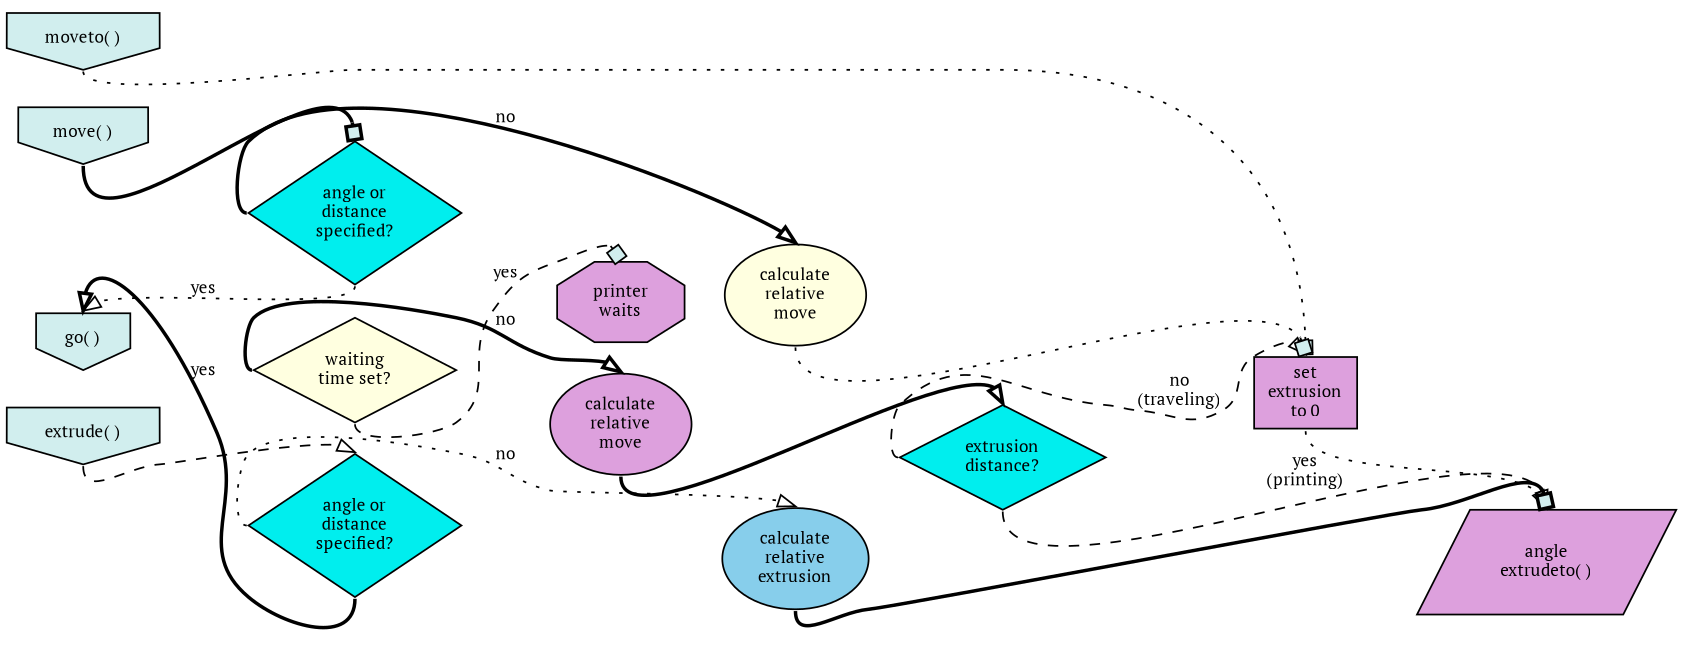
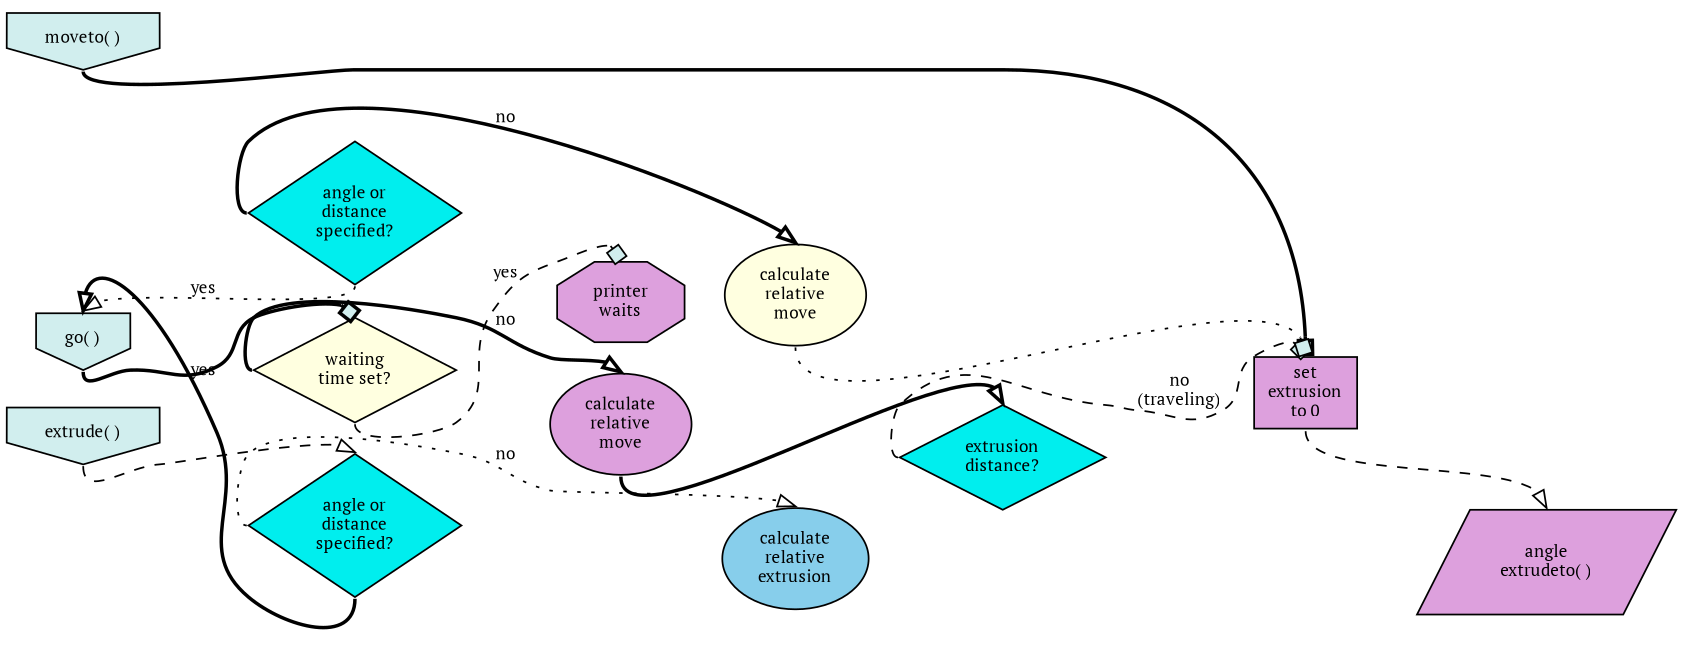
edge "moveto( )" -> "set extrusion to 0": style dotted -> bold
node "move( )": removed
edge "go( )" -> "waiting time set?": added
edge "extrusion" -> "set extrusion to 0": arrowhead onormal -> box
edge "set extrusion to 0" -> "angle extrudeto( )": style dotted -> dashed
edge "extrusion" -> "angle extrudeto( )": removed, label "yes (printing)"
edge "calculate relative extrusion" -> "angle extrudeto( )": removed
